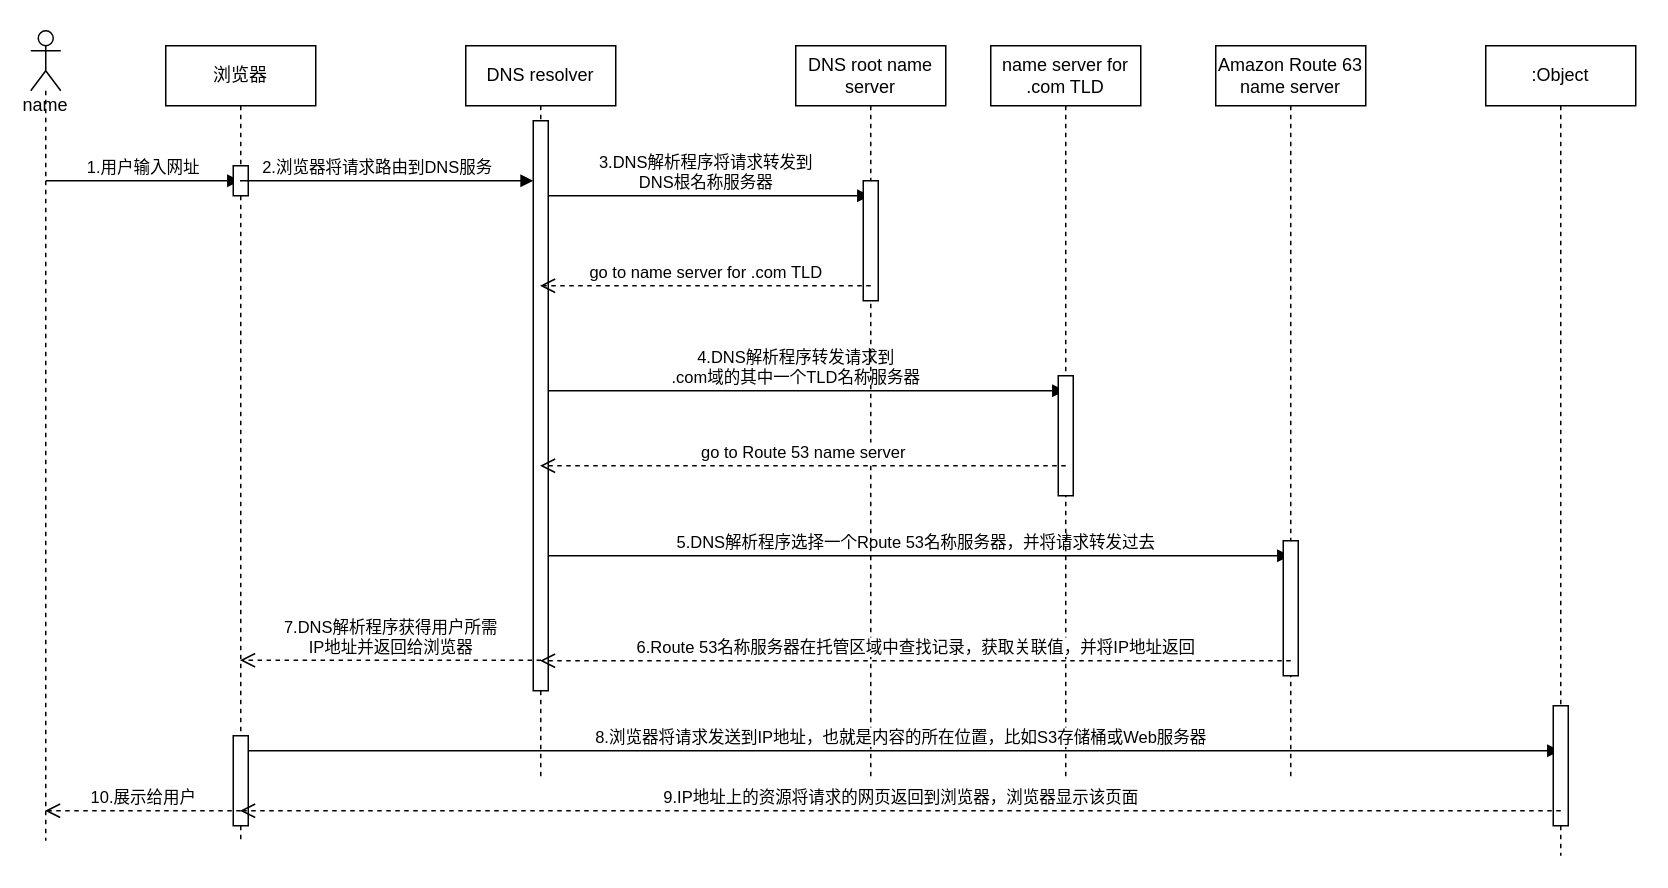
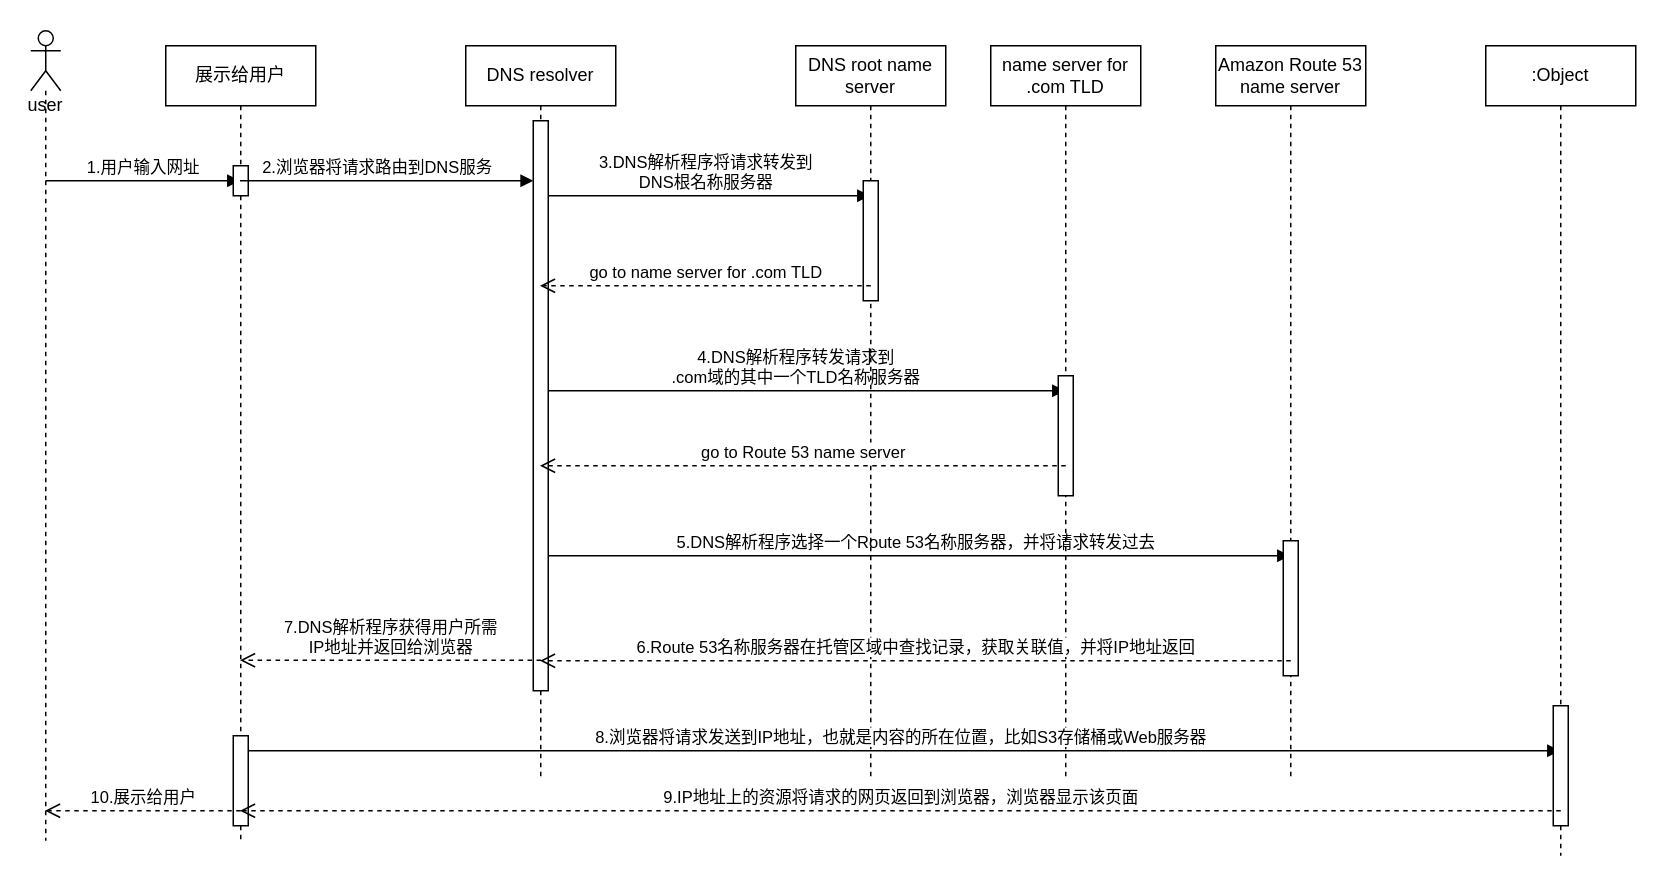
node "浏览器": label "浏览器" -> "展示给用户"
node "Amazon Route 63 name server": label "Amazon Route 63 name server" -> "Amazon Route 53 name server"
node "name": label "name" -> "user"
